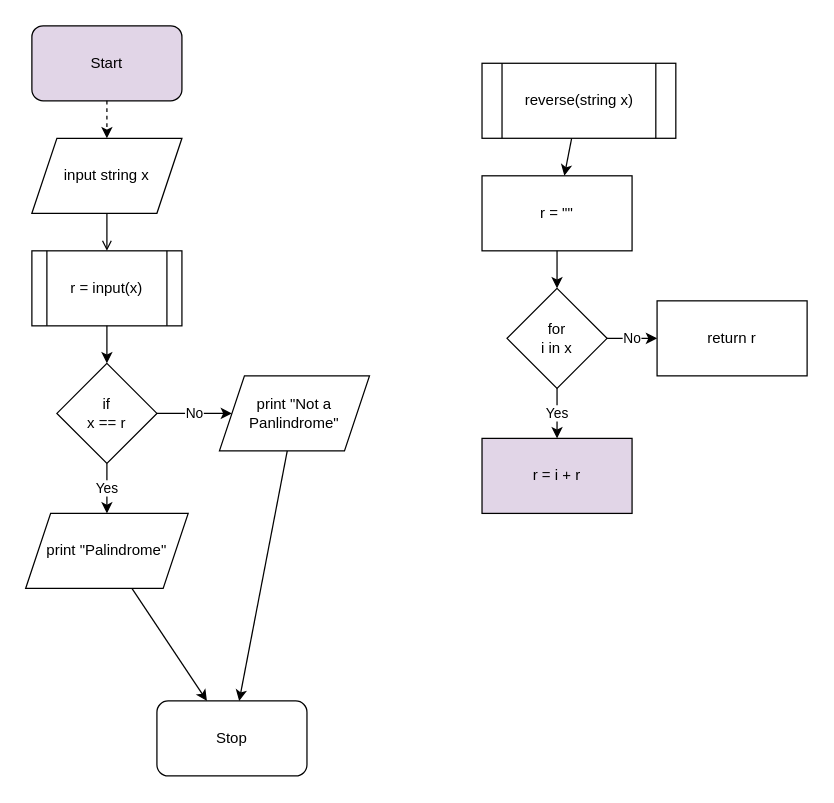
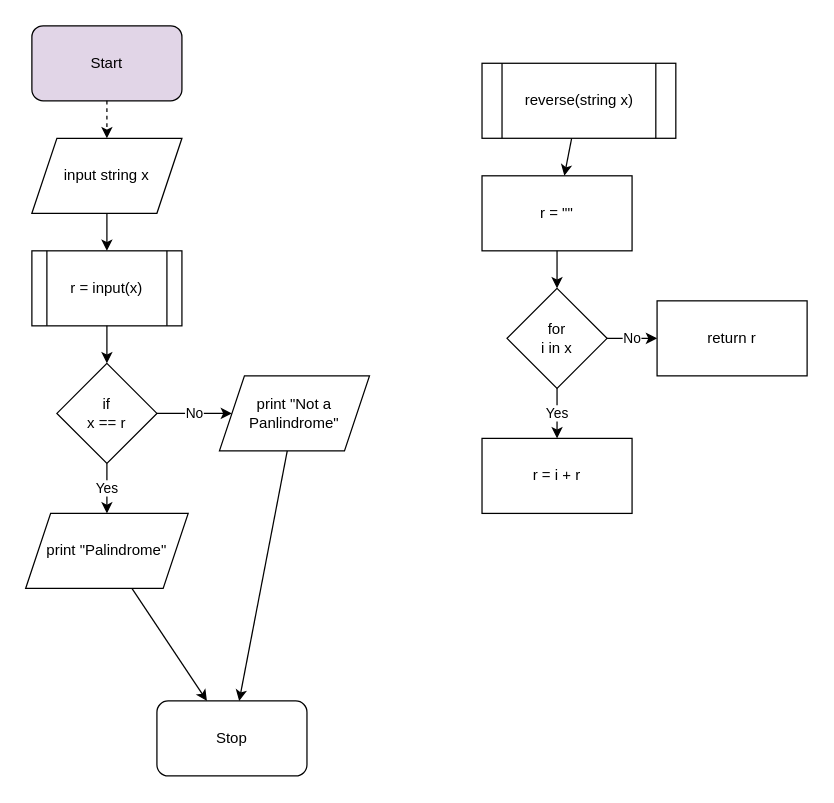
edge "input string x" -> "r = input(x)": arrowhead open -> classic
node "r = i + r": fillcolor #e1d5e7 -> #ffffff
